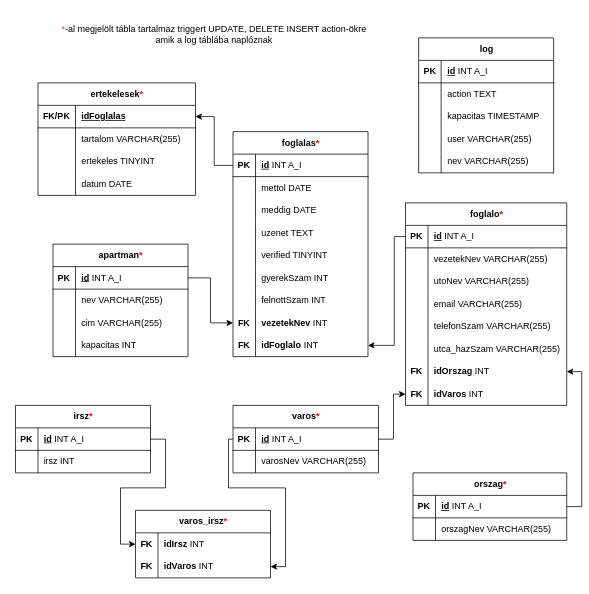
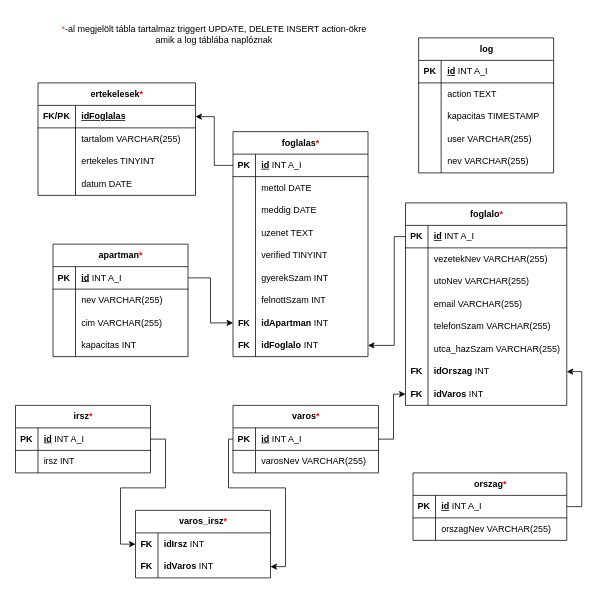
node "vezetekNev INT": label "vezetekNev INT" -> "idApartman INT"
